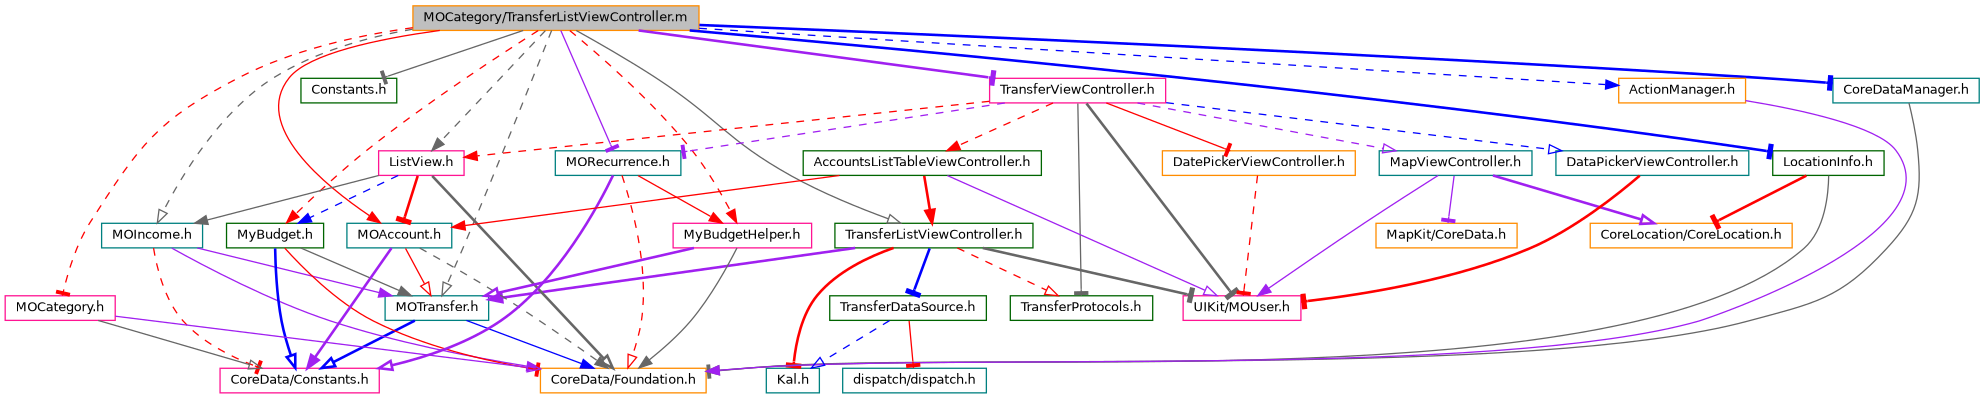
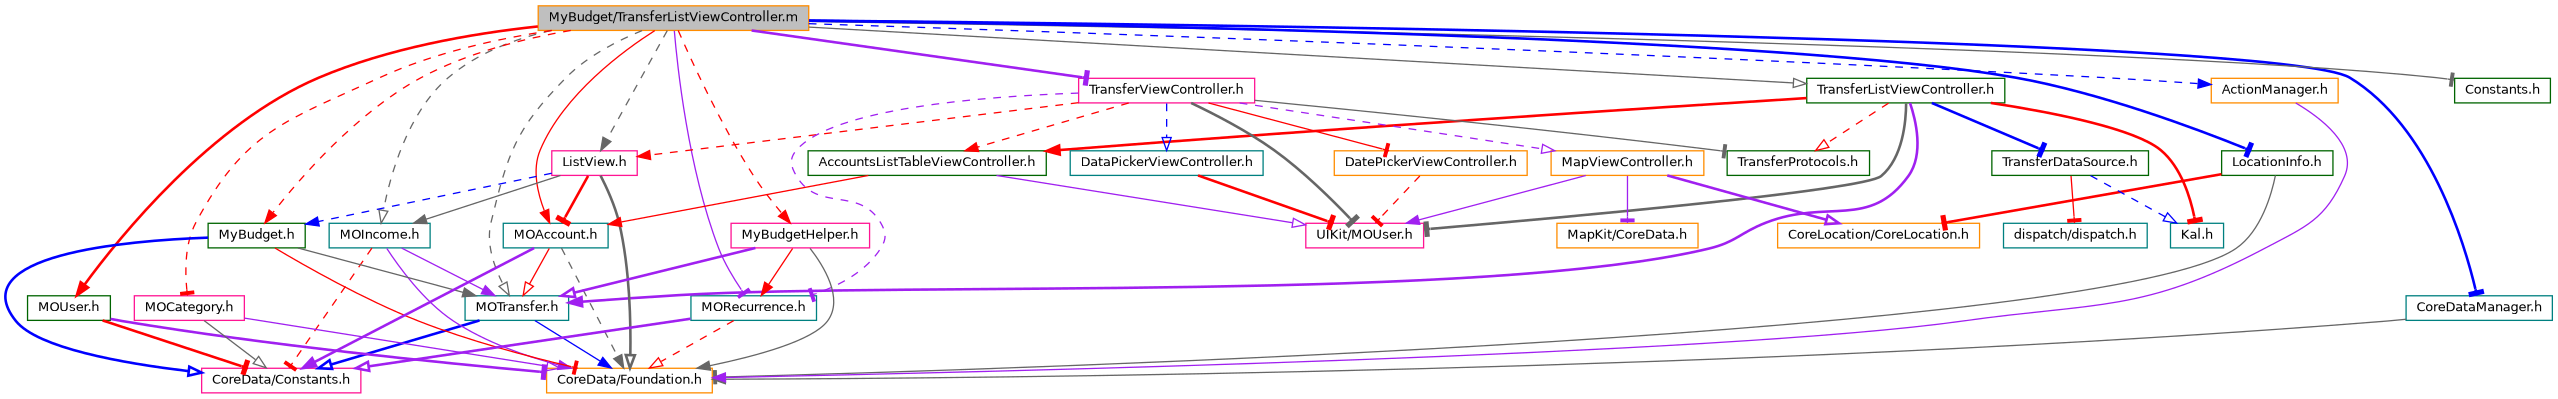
node "MOCategory/TransferListViewController.m": label "MOCategory/TransferListViewController.m" -> "MyBudget/TransferListViewController.m"
node "MapViewController.h": color teal -> darkorange
edge "MORecurrence.h" -> "MyBudgetHelper.h": reversed
edge "AccountsListTableViewController.h" -> "TransferListViewController.h": reversed
node "MOUser.h": added
